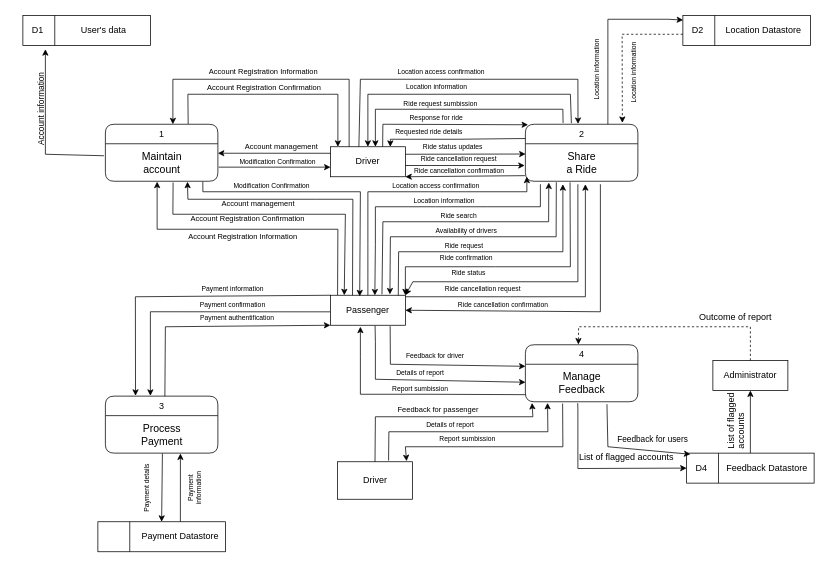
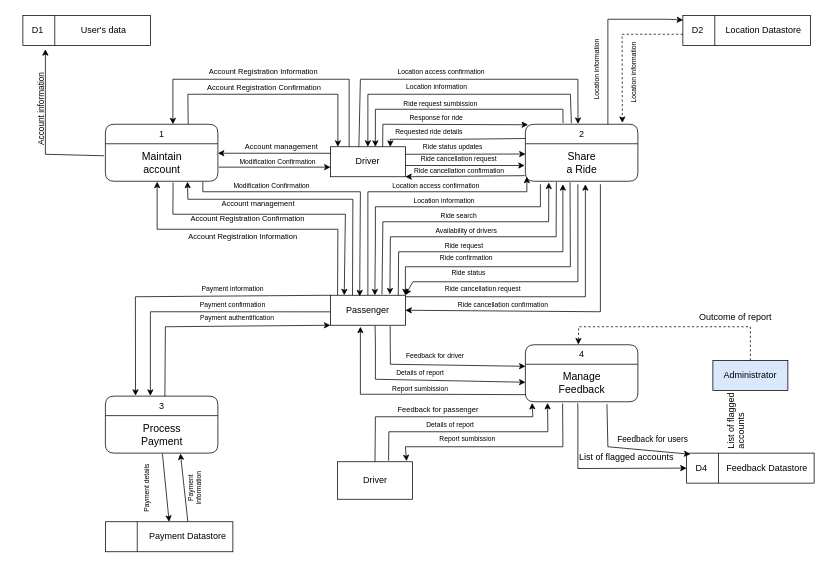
node "Administrator": fillcolor #ffffff -> #dae8fc
edge "Feedback Datastore" -> "Administrator": removed
node "Payment Datastore": moved (162, 537) -> (169, 537)
